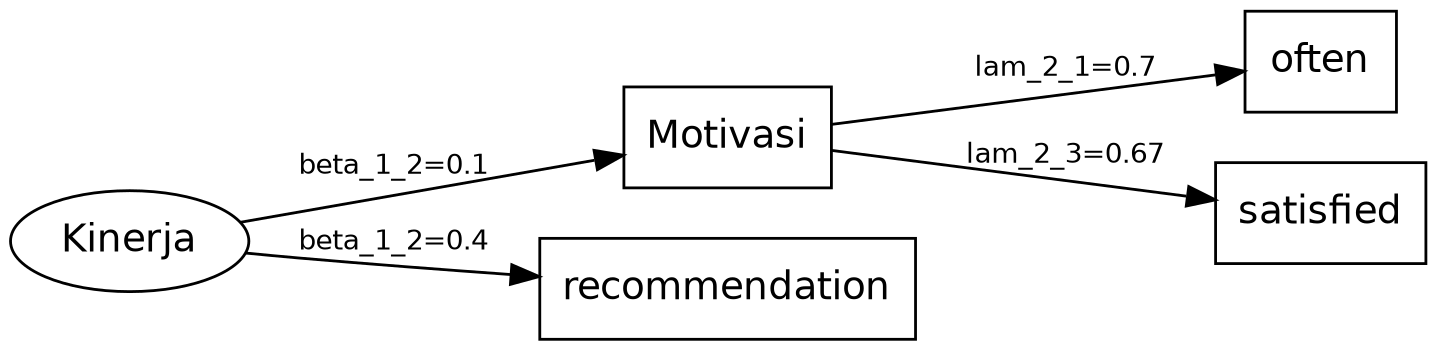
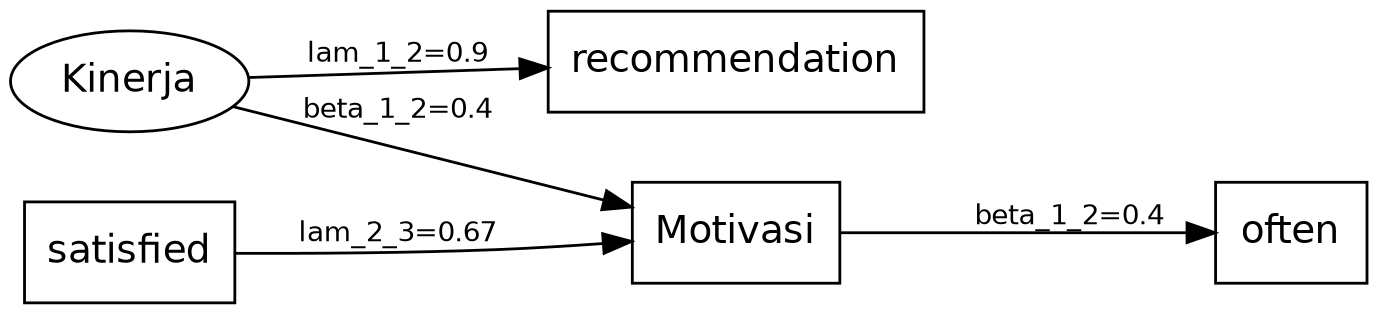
edge "Motivasi" -> "often": label "lam_2_1=0.7" -> "beta_1_2=0.4"
edge "Kinerja" -> "Motivasi": label "beta_1_2=0.1" -> "beta_1_2=0.4"
edge "Motivasi" -> "satisfied": reversed
edge "Kinerja" -> "recommendation": label "beta_1_2=0.4" -> "lam_1_2=0.9"
